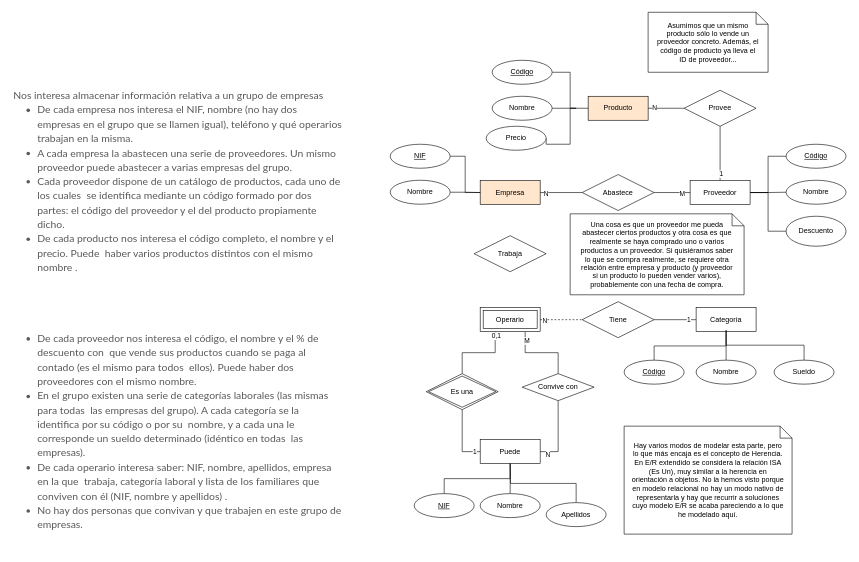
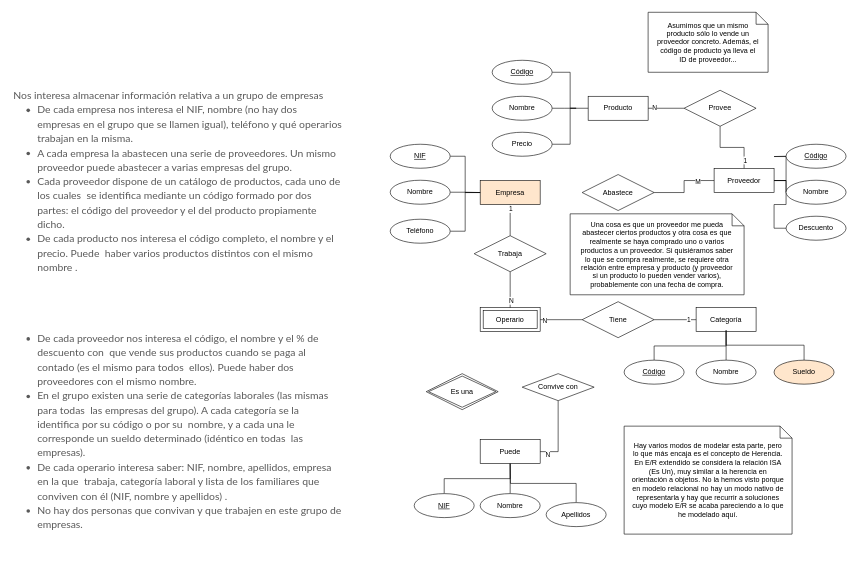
node "Producto": fillcolor #ffe6cc -> #ffffff
node "Precio": moved (516, 138) -> (522, 144)
edge "Empresa" -- "Abastece": removed, label "N"
node "Proveedor": moved (720, 193) -> (744, 181)
edge "Empresa" -- "Teléfono": added
edge "Empresa" -- "Trabaja": added, label "1"
node "Teléfono": added
node "Descuento": size 60x30 -> 60x24
edge "Trabaja" -- "Operario": added, label "N"
edge "Operario" -- "Tiene": style dashed -> solid
edge "Operario" -- "Es una": removed, label "0,1"
edge "Operario" -- "Convive con": removed, label "M"
node "Sueldo": fillcolor #ffffff -> #ffe6cc
edge "Es una" -- "Puede": removed, label "1"
